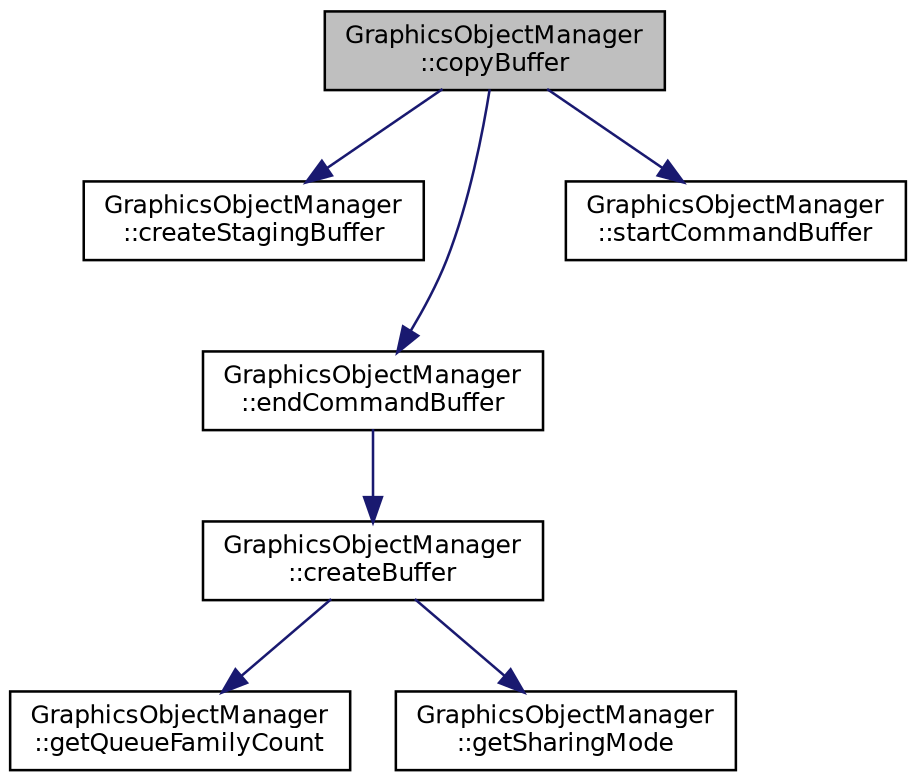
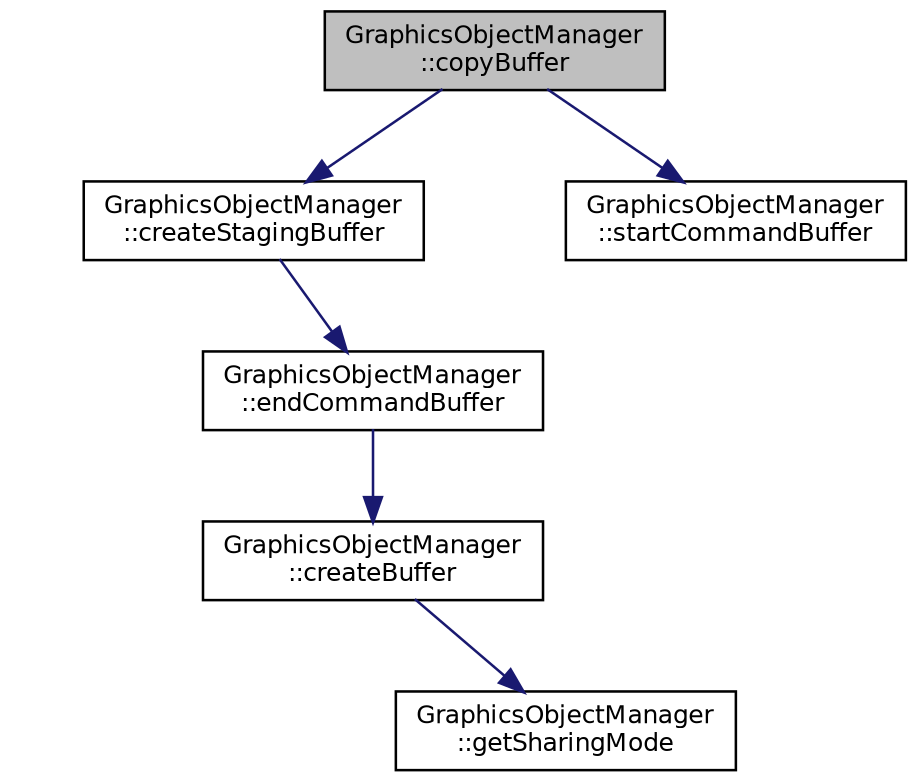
edge "GraphicsObjectManager ::copyBuffer" -> "GraphicsObjectManager ::endCommandBuffer": now "GraphicsObjectManager ::createStagingBuffer" -> "GraphicsObjectManager ::endCommandBuffer"
node "GraphicsObjectManager ::getQueueFamilyCount": removed
